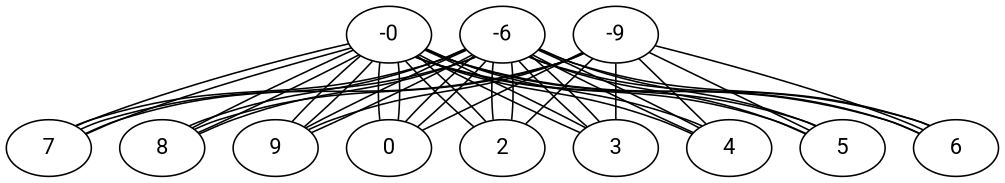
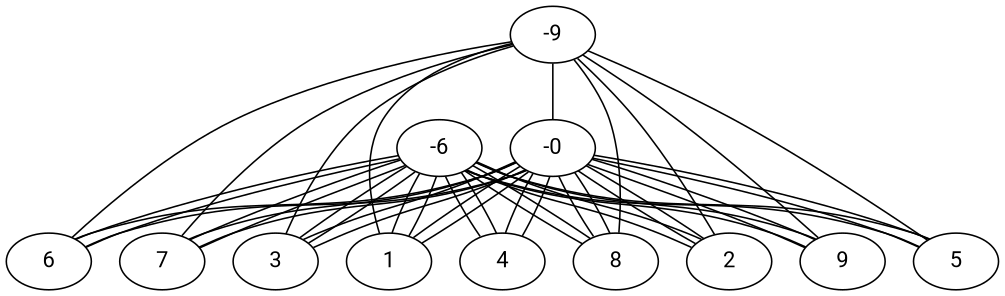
edge "-9" -- "4": now "-9" -- "-0"
node "0": label "0" -> "1"
